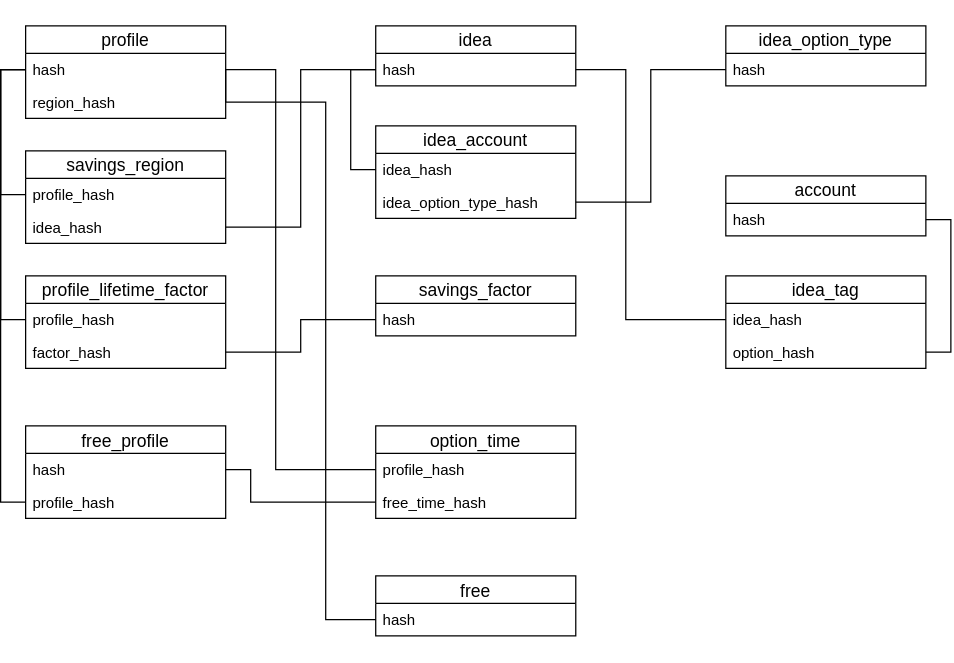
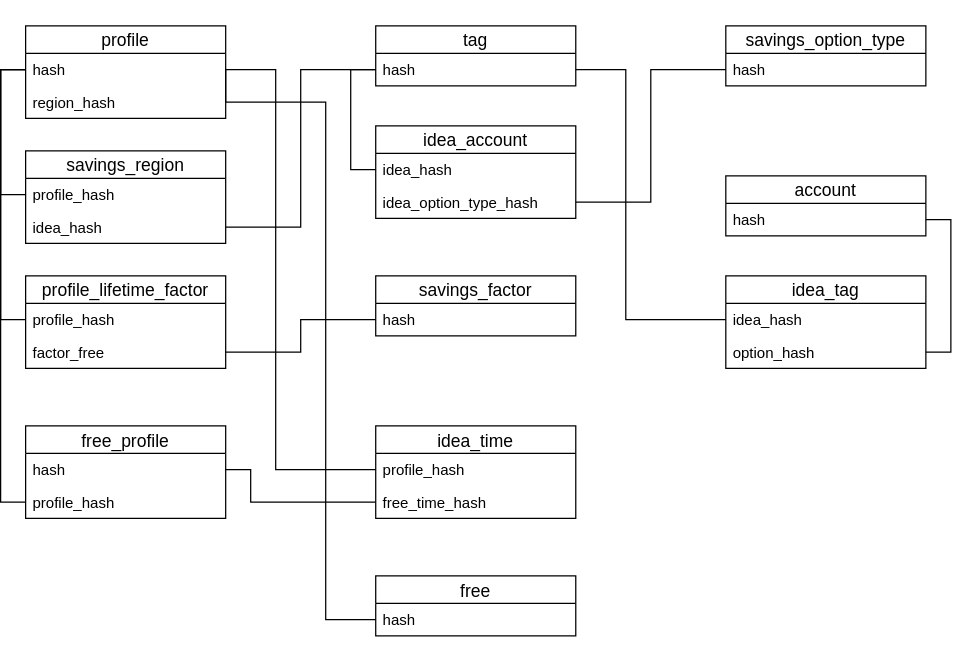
node "idea": label "idea" -> "tag"
node "idea_option_type": label "idea_option_type" -> "savings_option_type"
node "factor_hash": label "factor_hash" -> "factor_free"
node "option_time": label "option_time" -> "idea_time"
